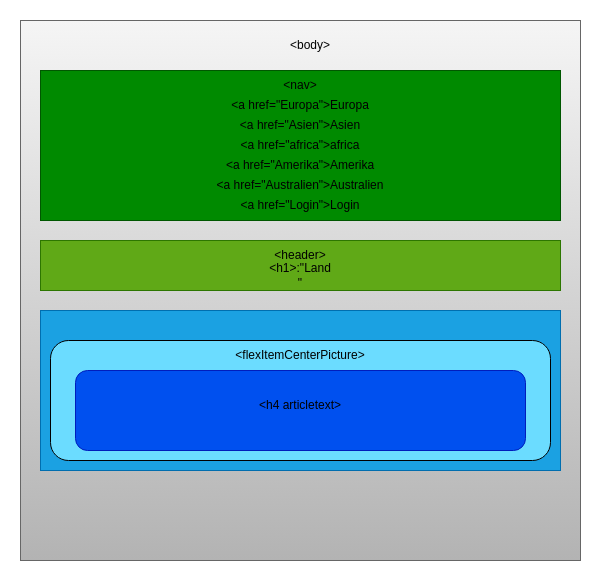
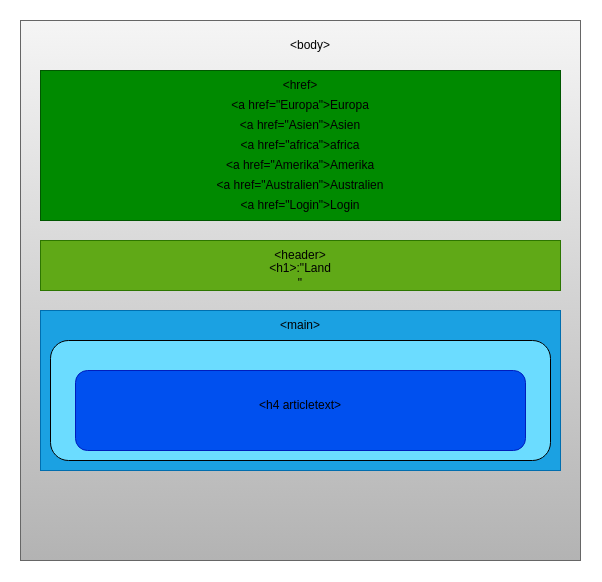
node "<nav>": label "<nav>" -> "<href>"
node "<main>": added
node "<flexItemCenterPicture>": removed
